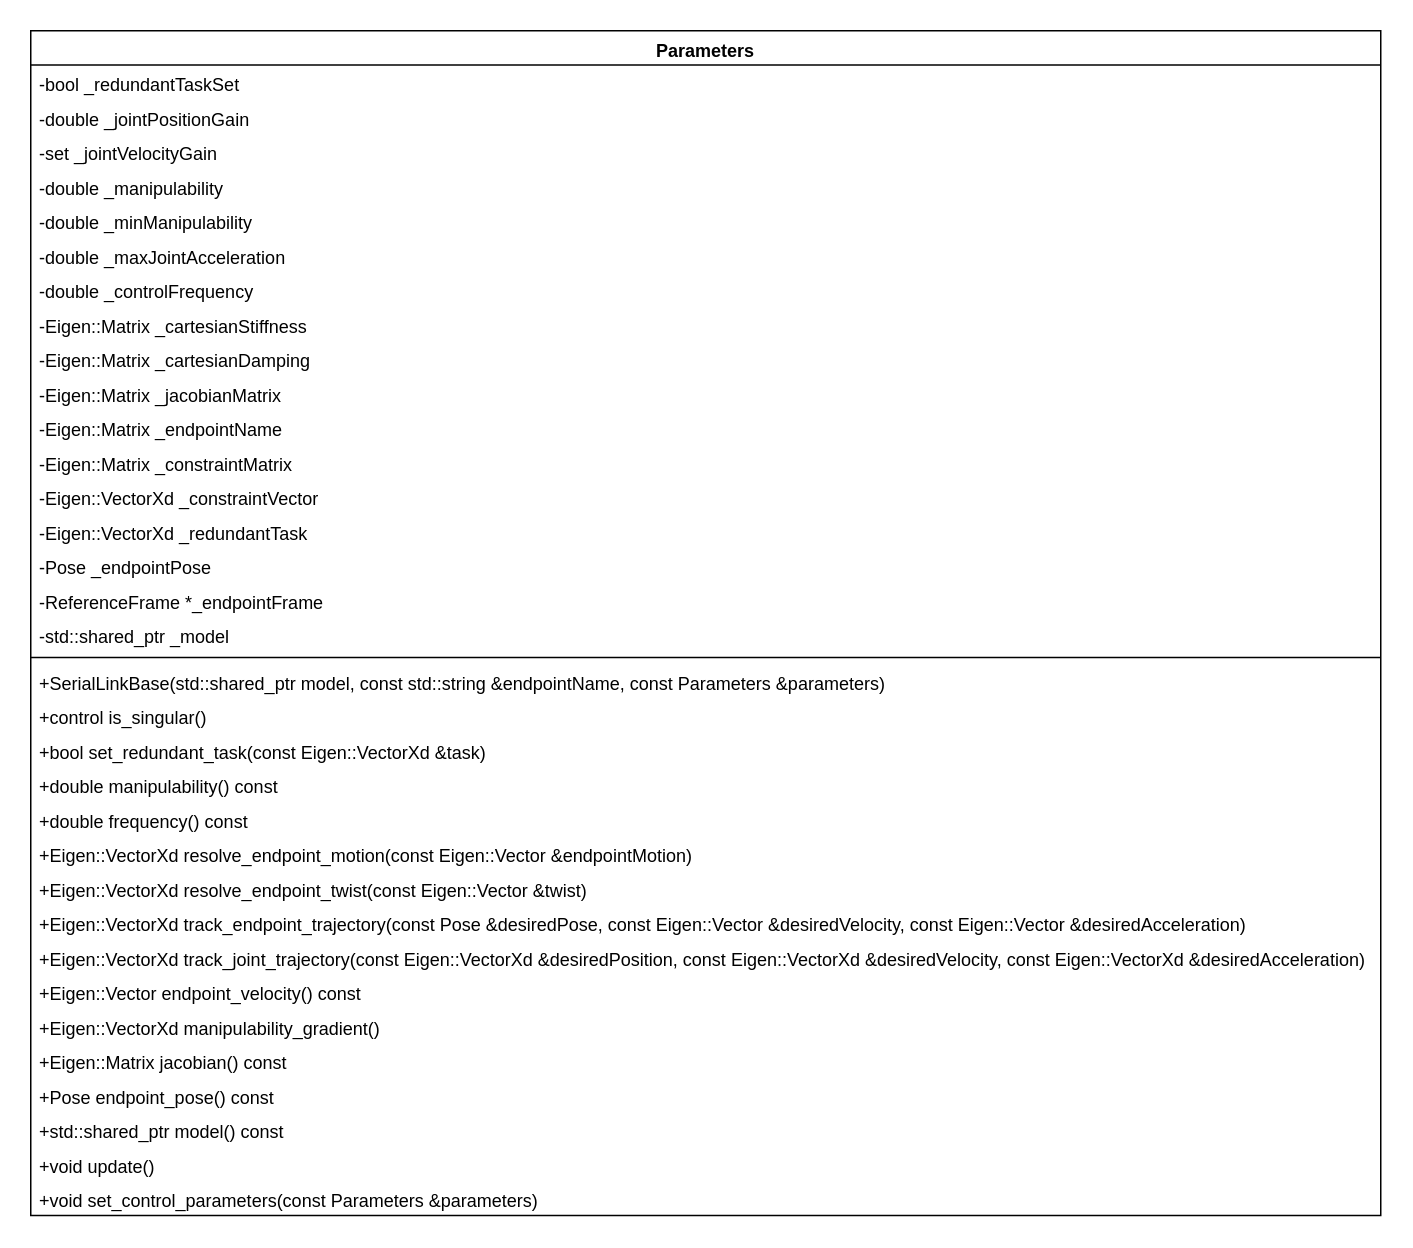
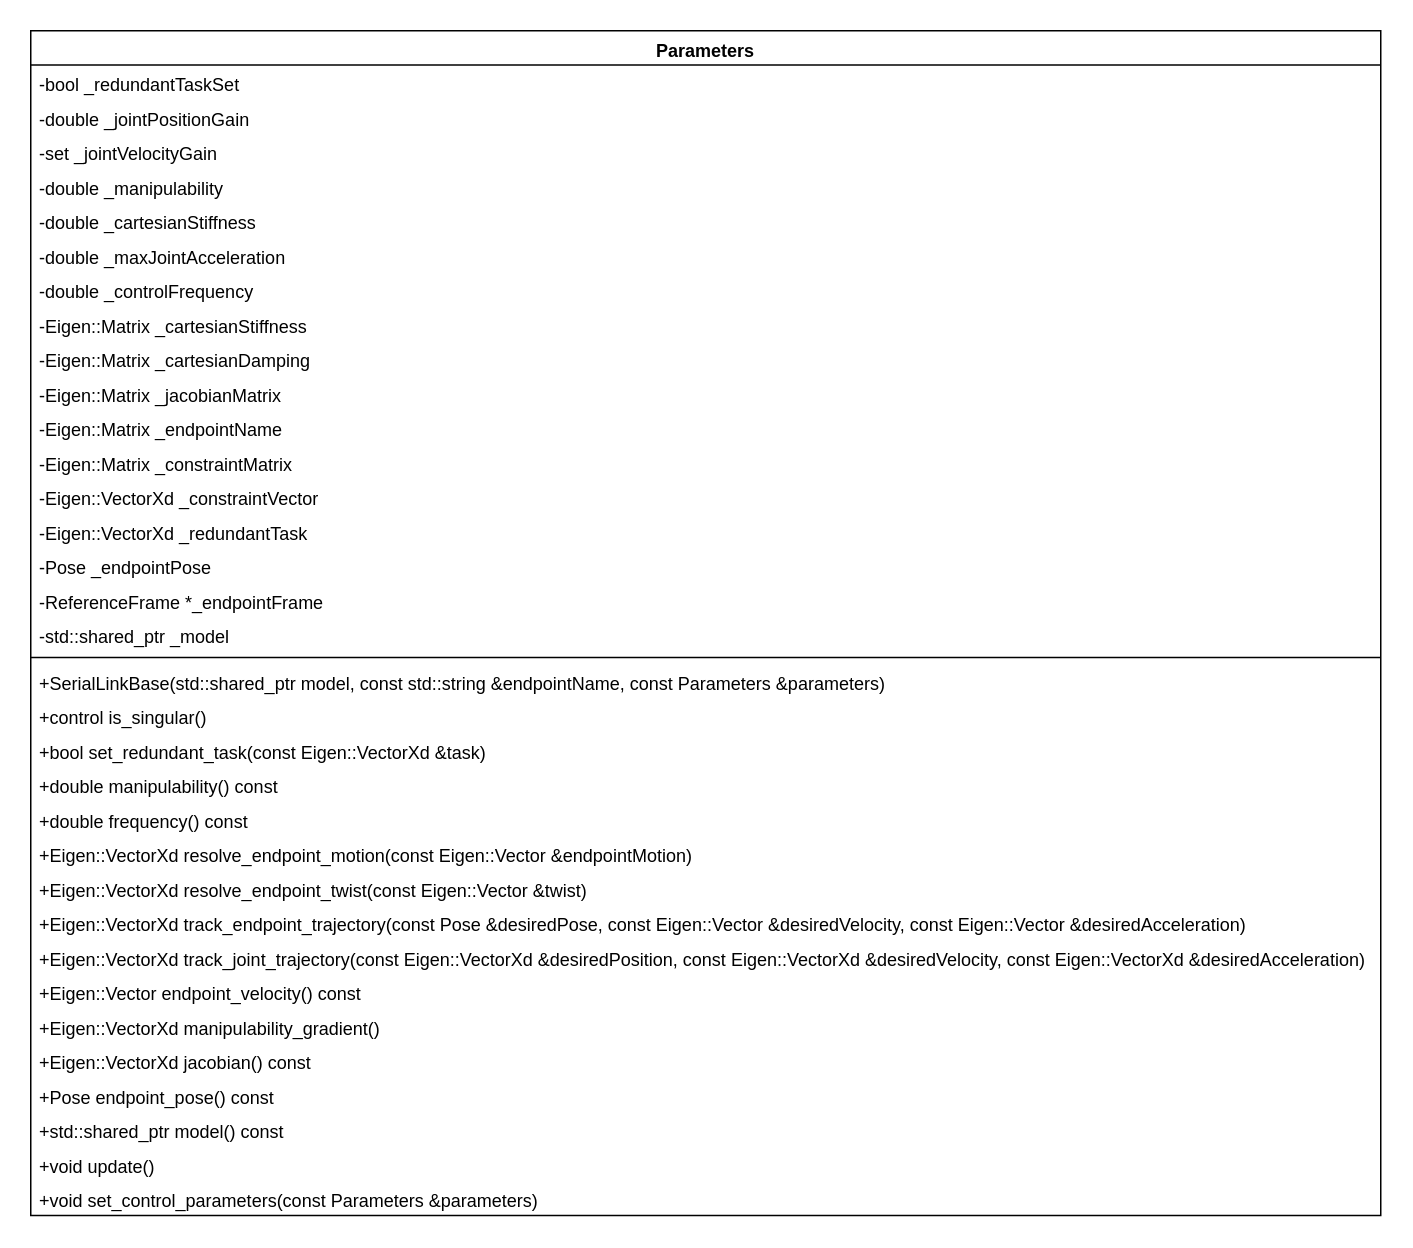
node "-double _minManipulability": label "-double _minManipulability" -> "-double _cartesianStiffness"
node "+Eigen::Matrix jacobian() const": label "+Eigen::Matrix jacobian() const" -> "+Eigen::VectorXd jacobian() const"
